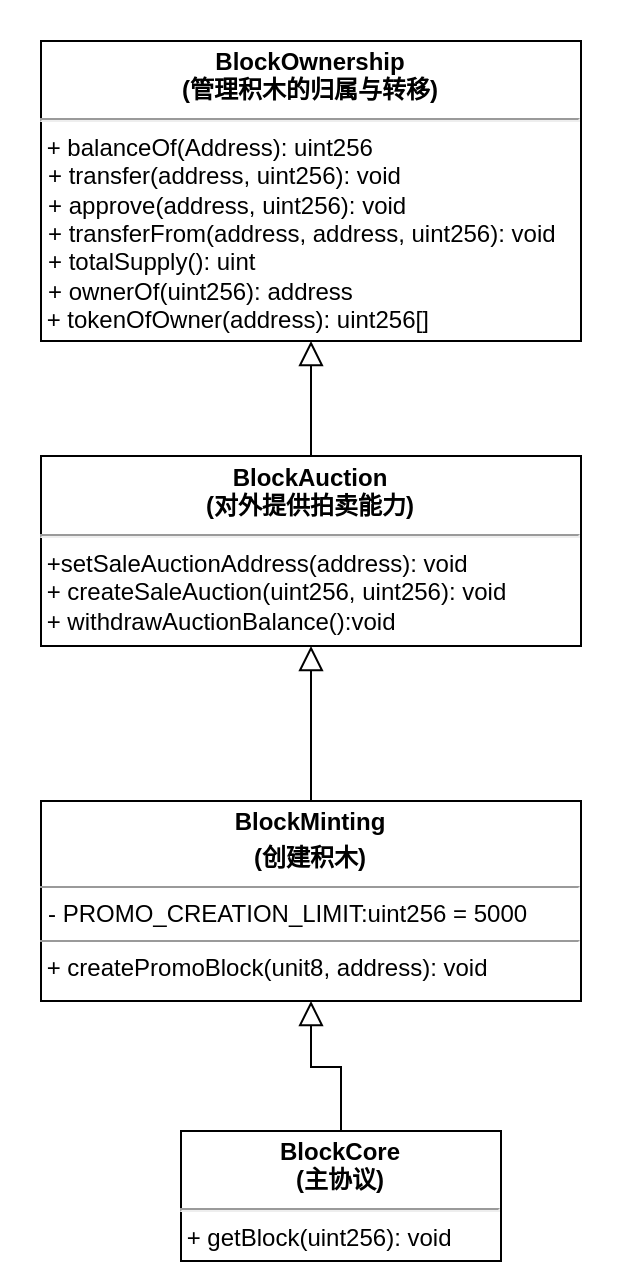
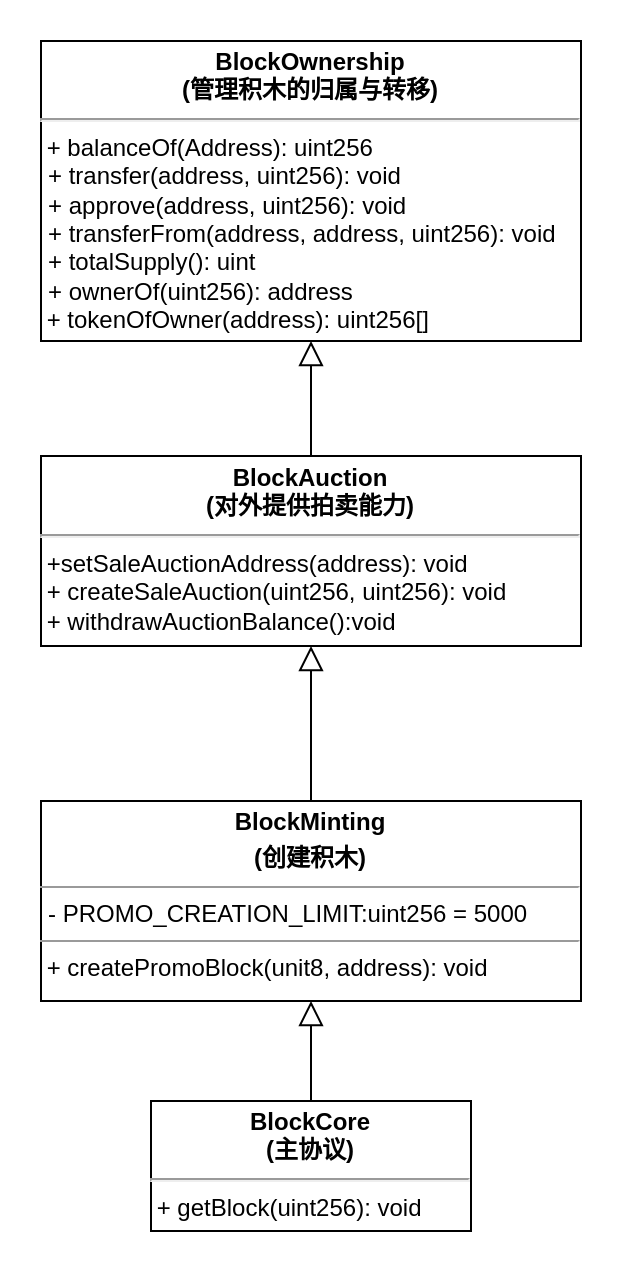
node "BlockCore (主协议) + getBlock(uint256): void": moved (341, 1196) -> (311, 1166)
